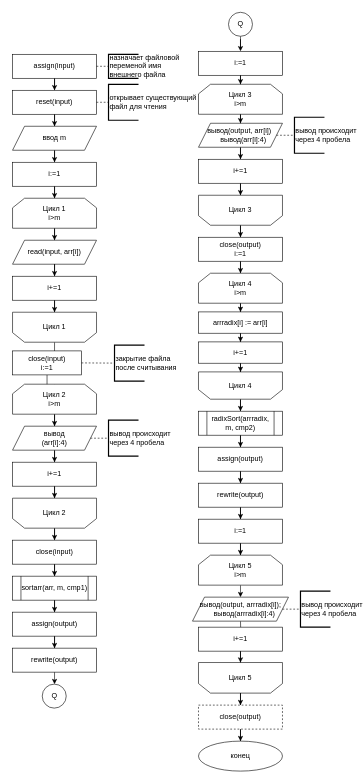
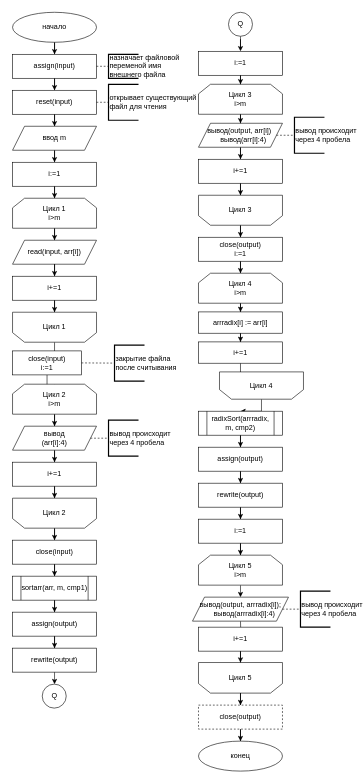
node "начало": added
edge "начало" -> "assign(input)": added
node "Цикл 4": moved (240, 386) -> (261, 386)
